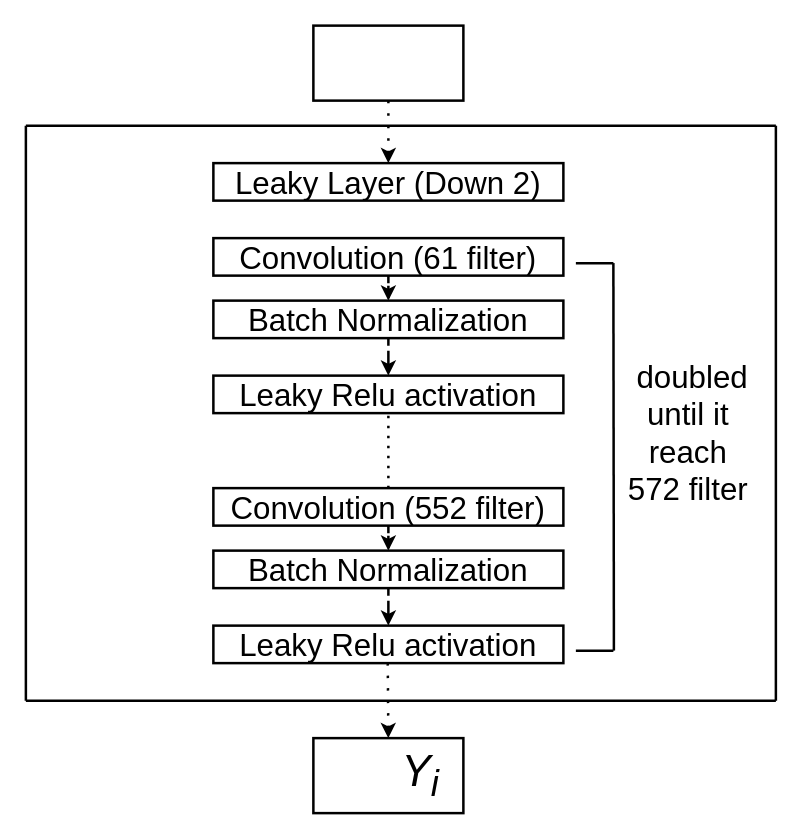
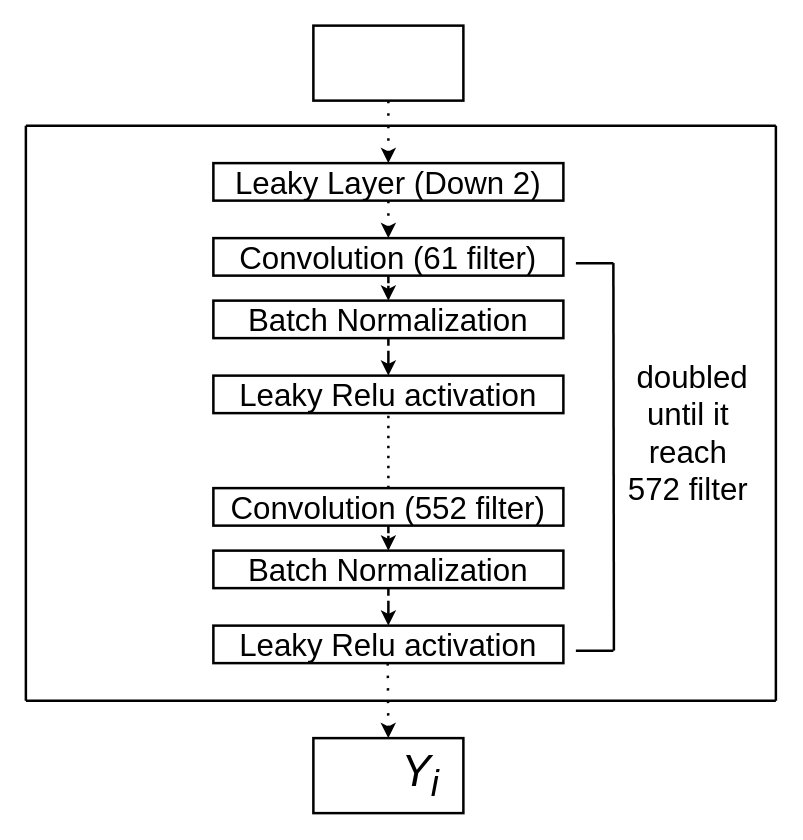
edge "Leaky Layer (Down 2)" -> "Convolution (61 filter)": added
